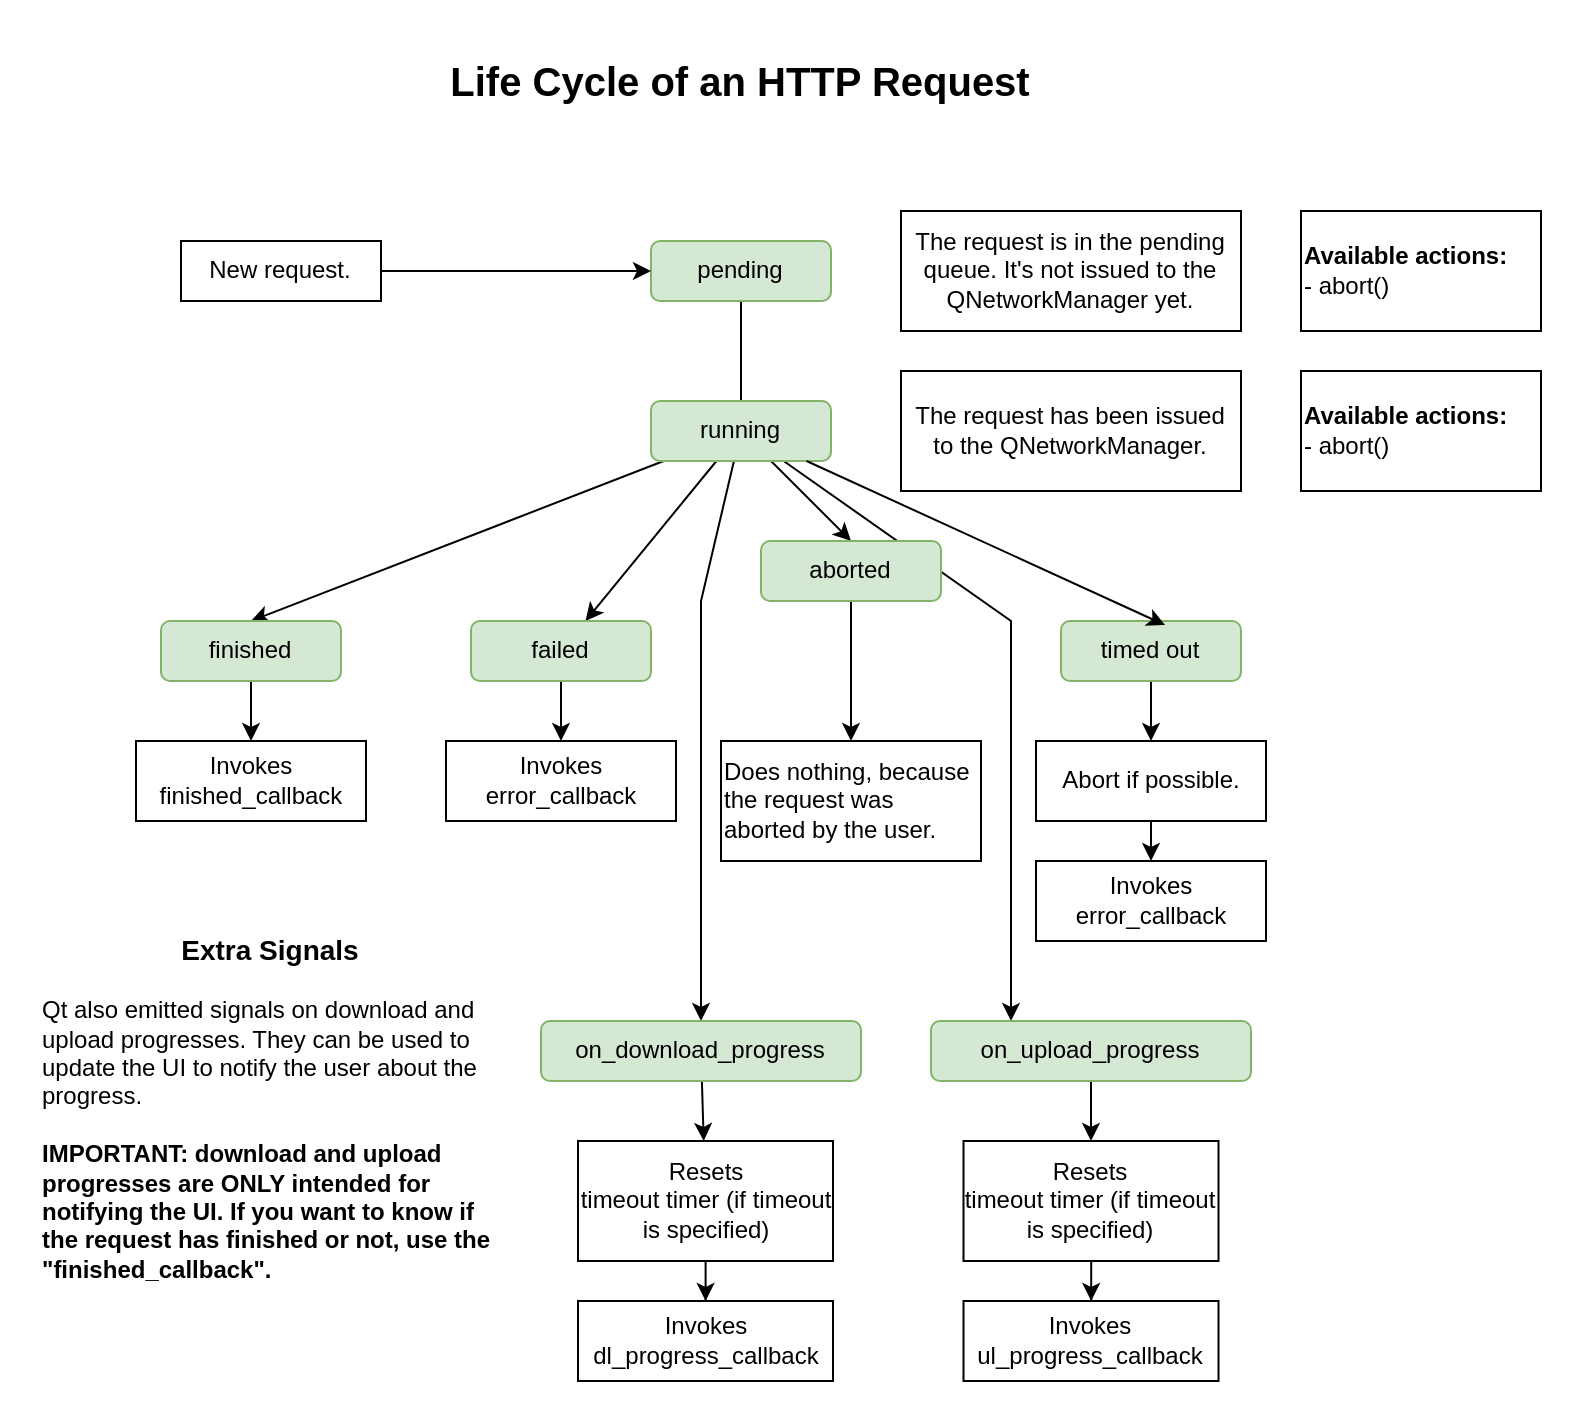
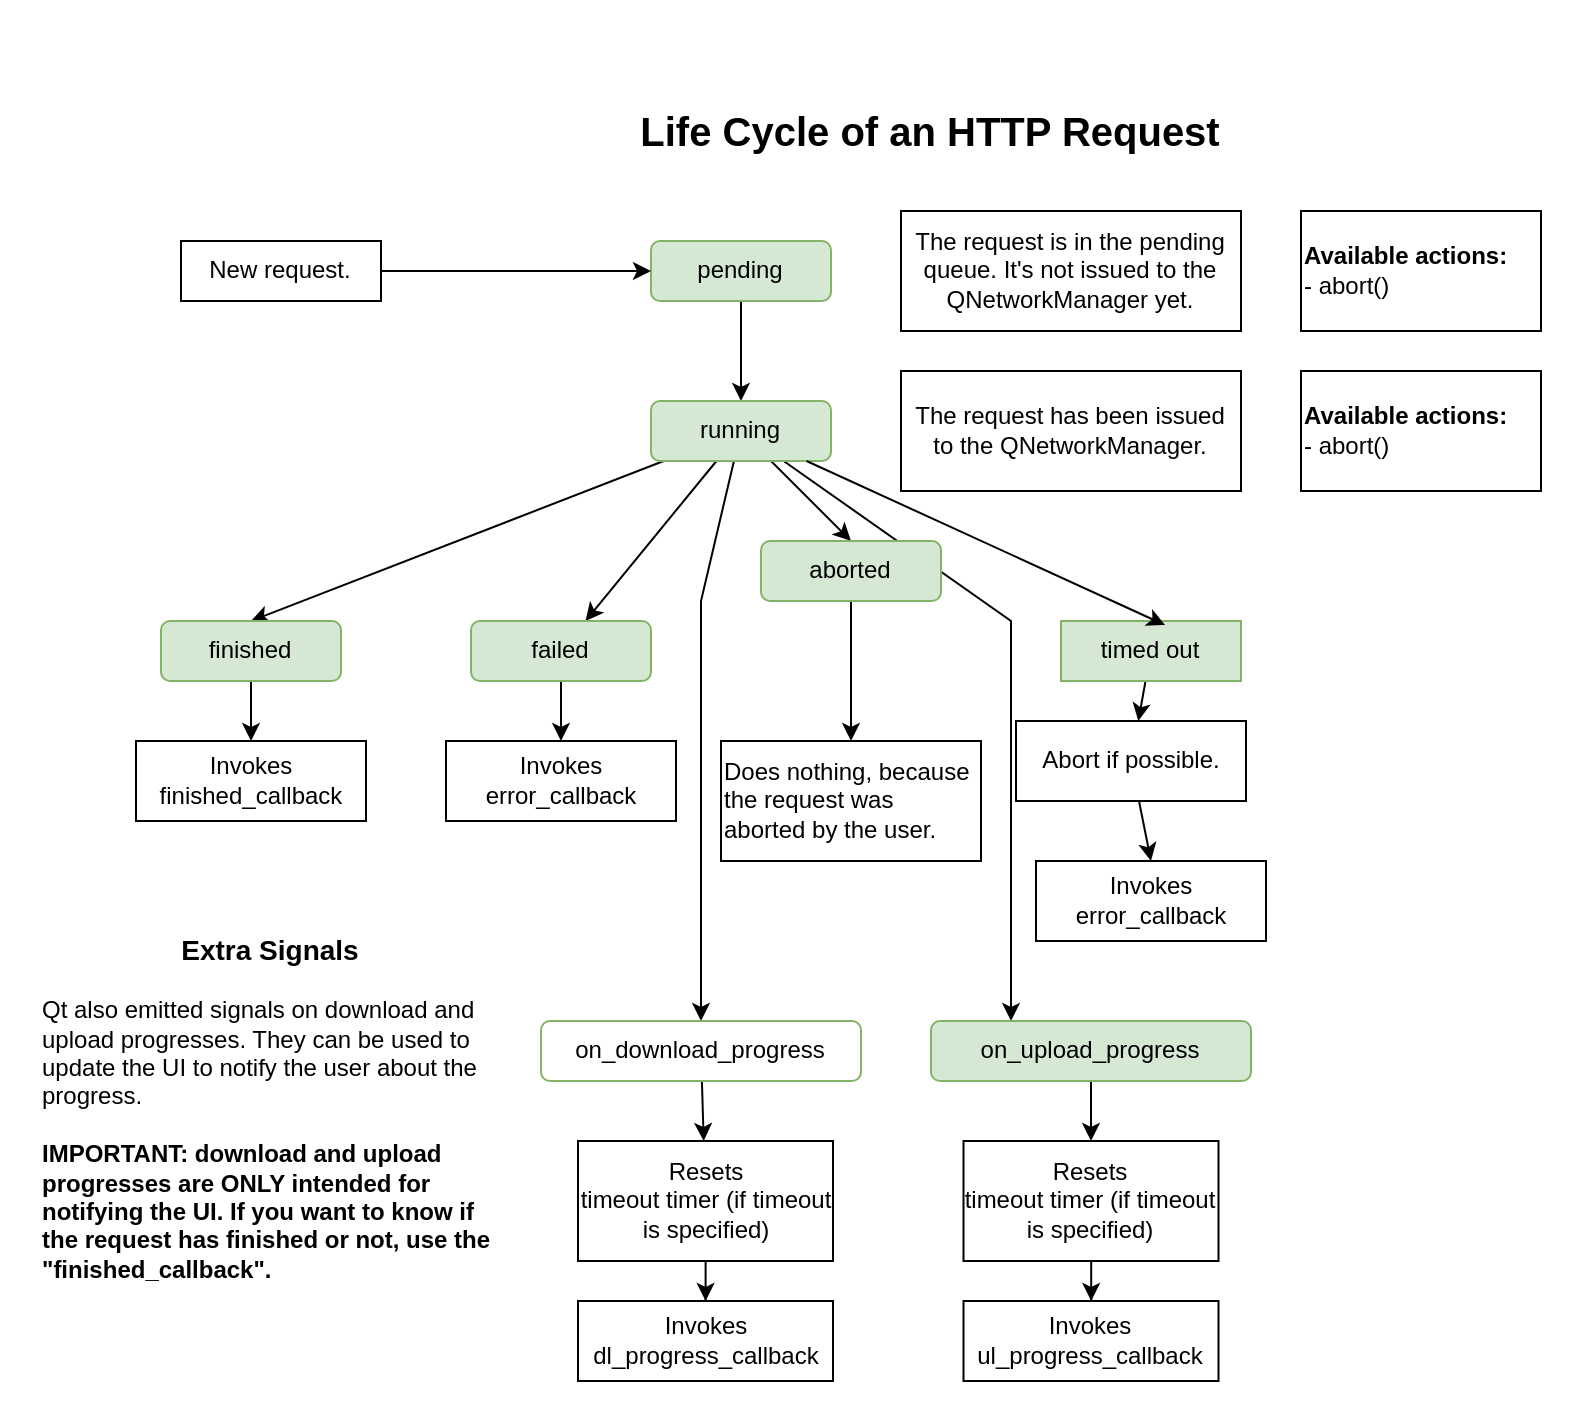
node "Life Cycle of an HTTP Request": moved (741, 81) -> (931, 131)
edge "pending" -- "running": arrowhead none -> classic
node "timed out": shape rounded rectangle -> rectangle
node "Abort if possible.": moved (1151, 781) -> (1131, 761)
node "on_download_progress": fillcolor #d5e8d4 -> #ffffff
